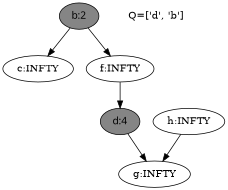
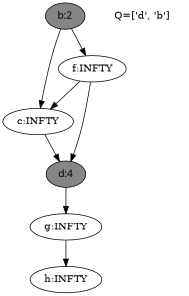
edge "f:INFTY" -> "c:INFTY": added
edge "c:INFTY" -> "d:4": added
edge "h:INFTY" -> "g:INFTY": reversed
